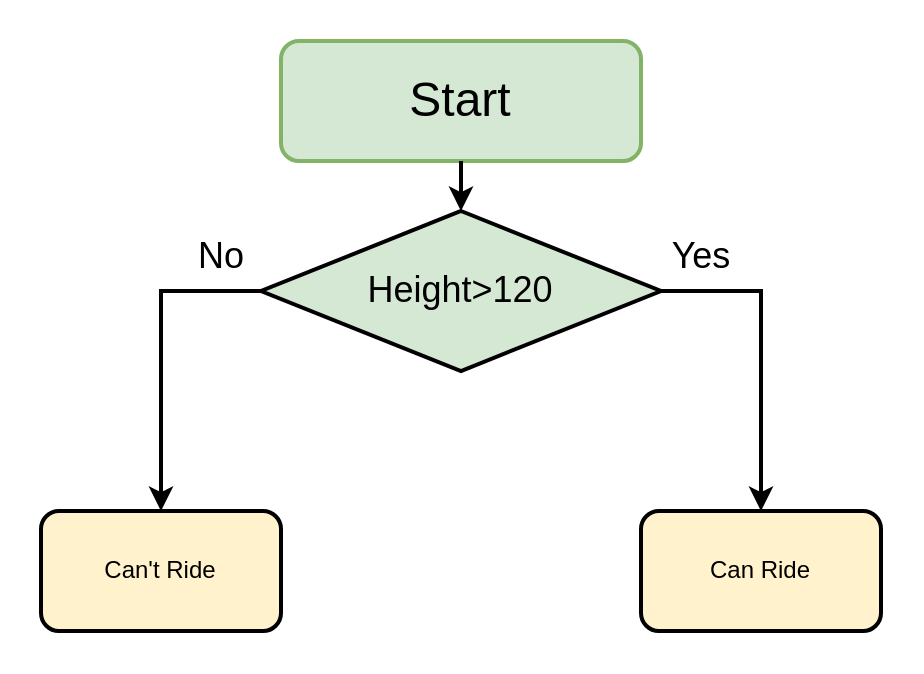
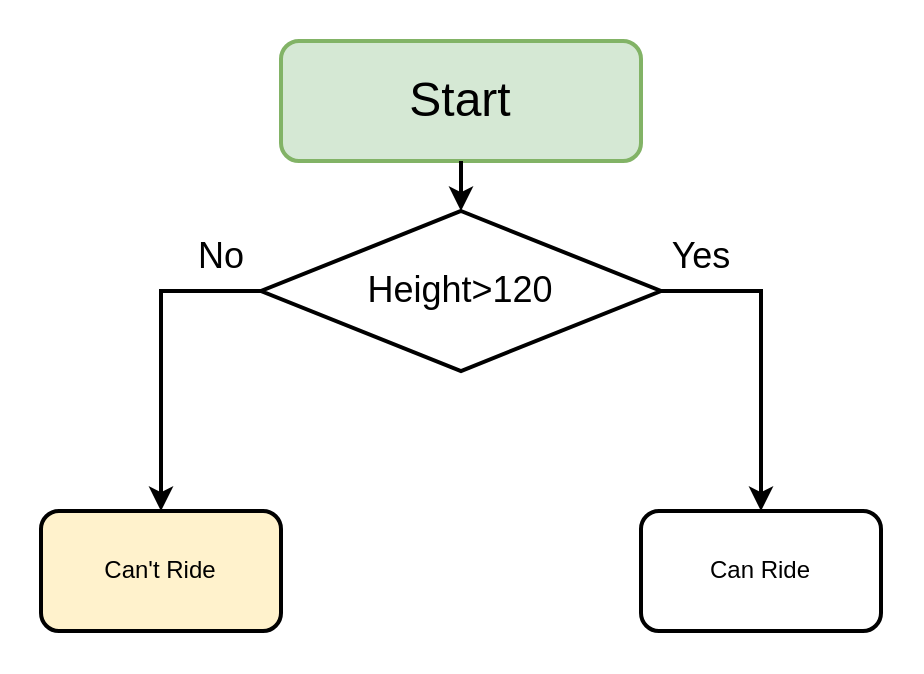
node "Height>120": fillcolor #d5e8d4 -> #ffffff
node "Can Ride": fillcolor #fff2cc -> #ffffff
